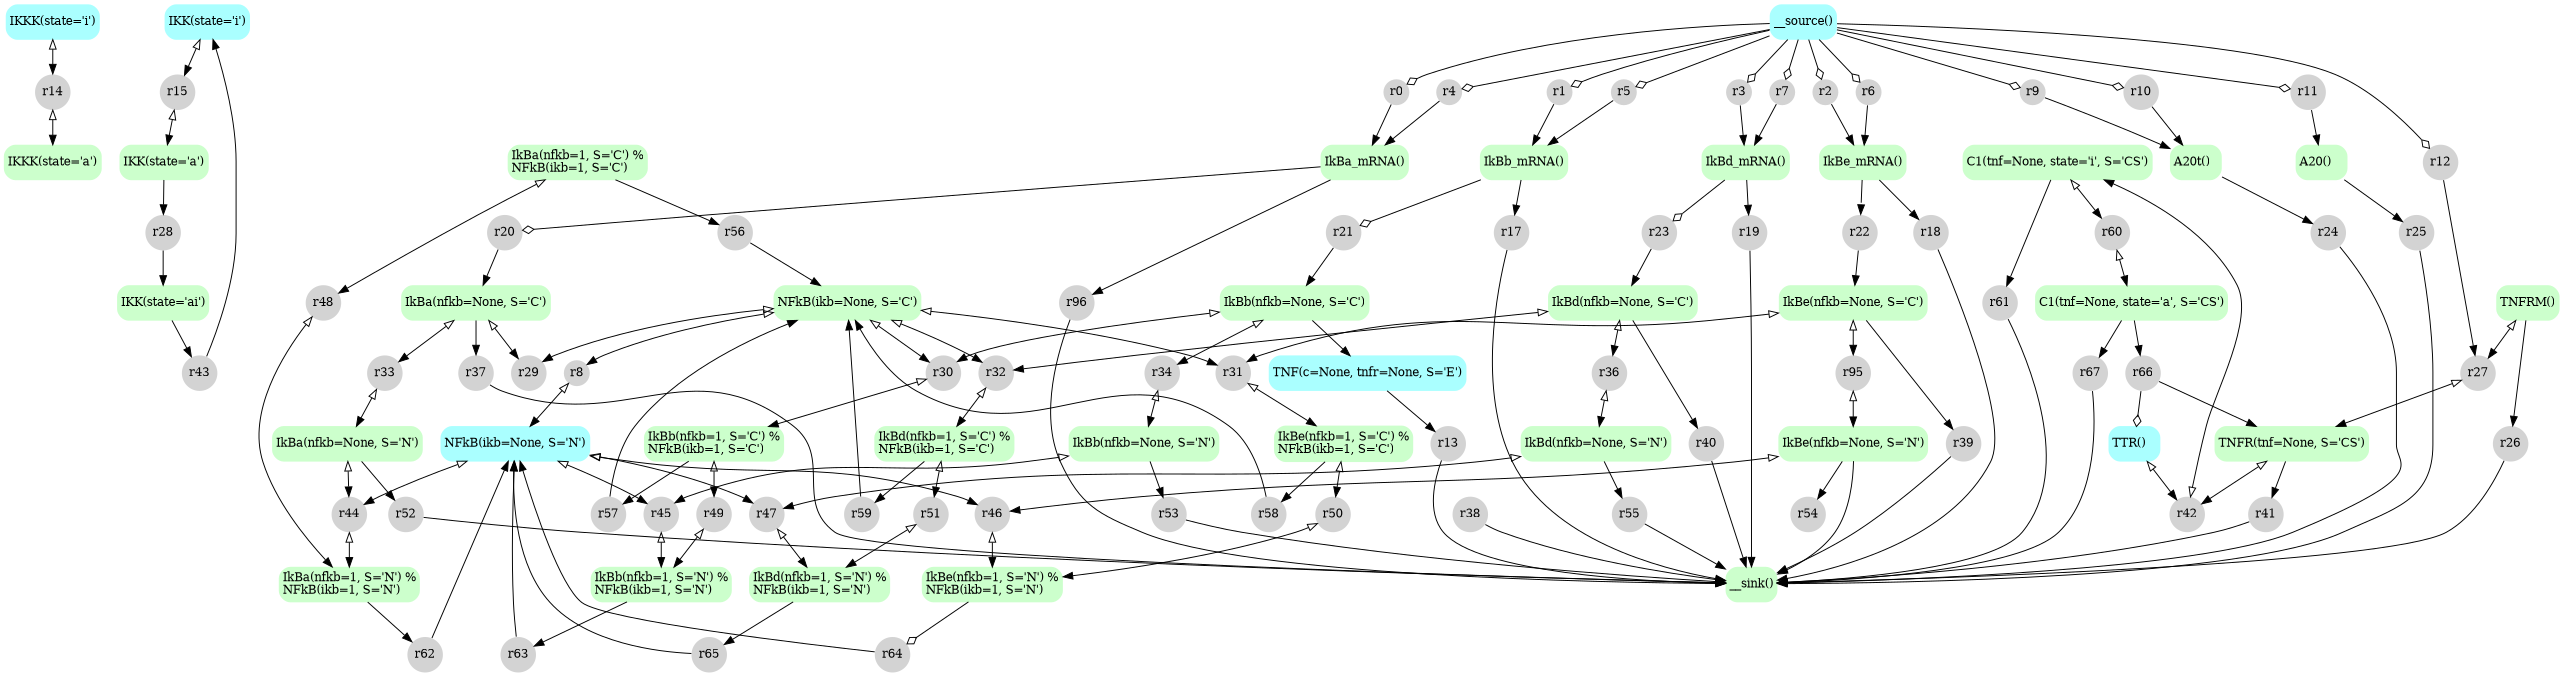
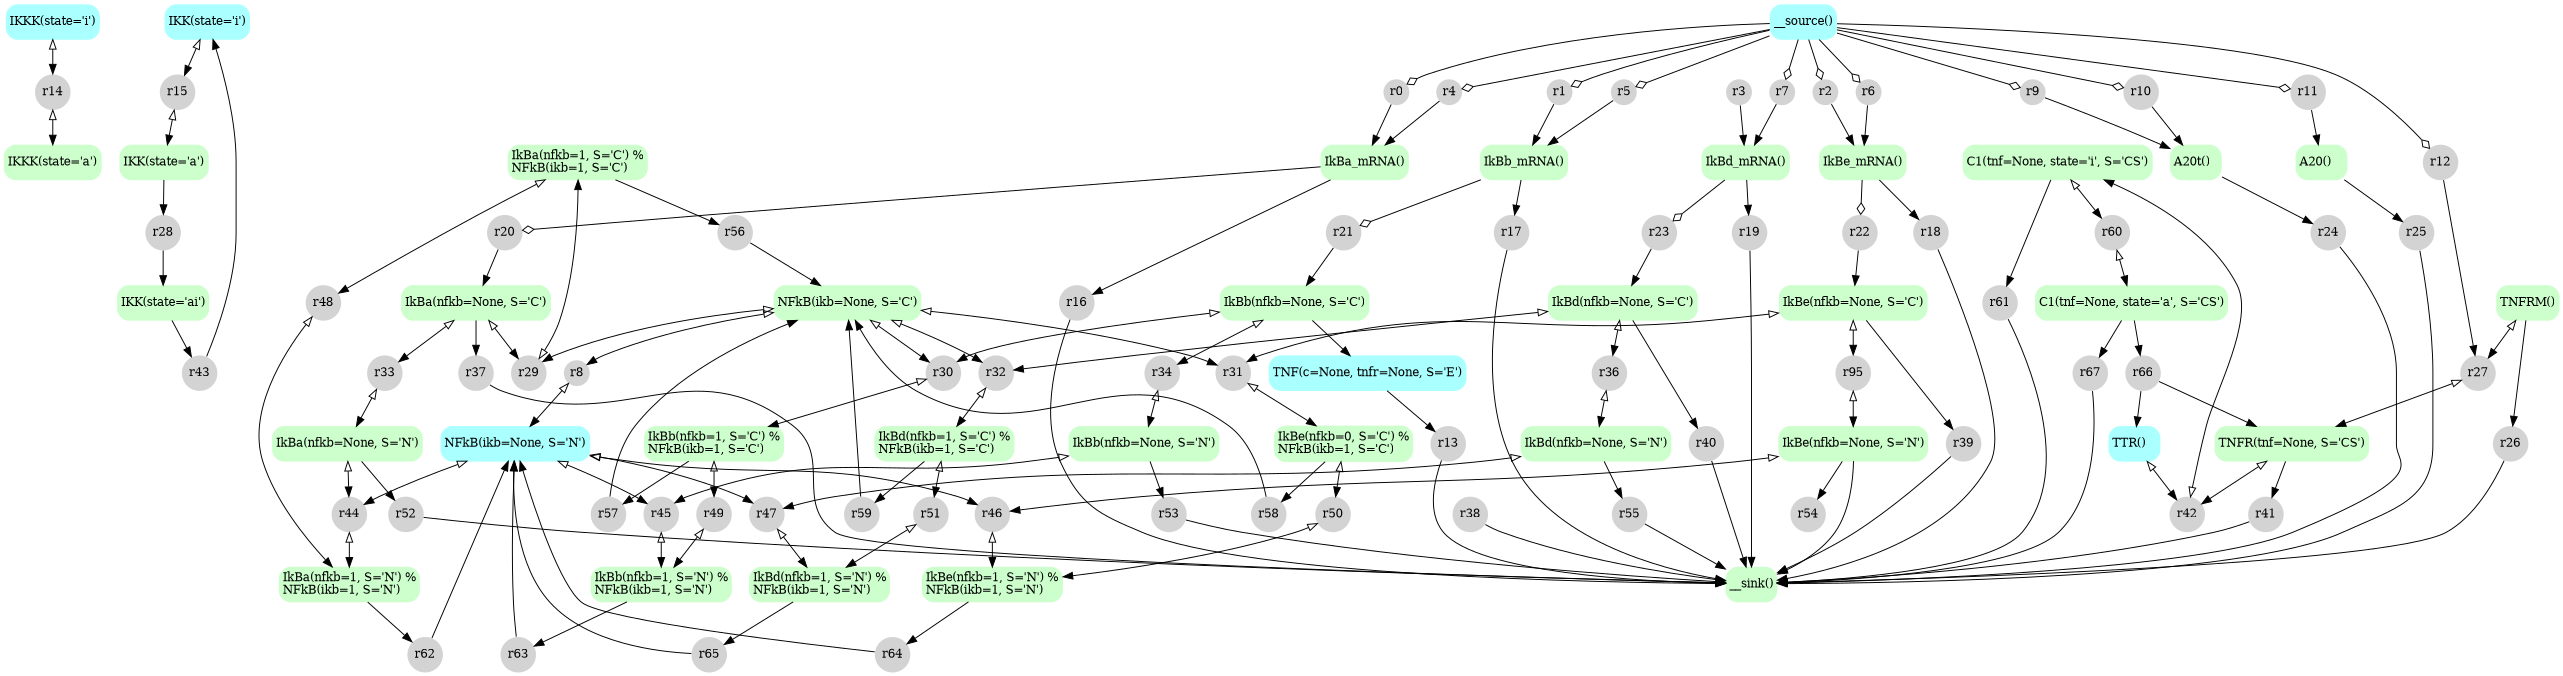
edge "__source()" -> "r3": removed
edge "IkBe_mRNA()" -> "r22": arrowhead normal -> odiamond
edge "IkBa(nfkb=1, S='C') % NFkB(ikb=1, S='C')" -- "r29": added
node "r96": label "r96" -> "r16"
edge "r66" -> "TTR()": arrowhead odiamond -> normal
node "IkBe(nfkb=1, S='C') % NFkB(ikb=1, S='C')": label "IkBe(nfkb=1, S='C') % NFkB(ikb=1, S='C')" -> "IkBe(nfkb=0, S='C') % NFkB(ikb=1, S='C')"
edge "IkBe(nfkb=1, S='N') % NFkB(ikb=1, S='N')" -> "r64": arrowhead odiamond -> normal
